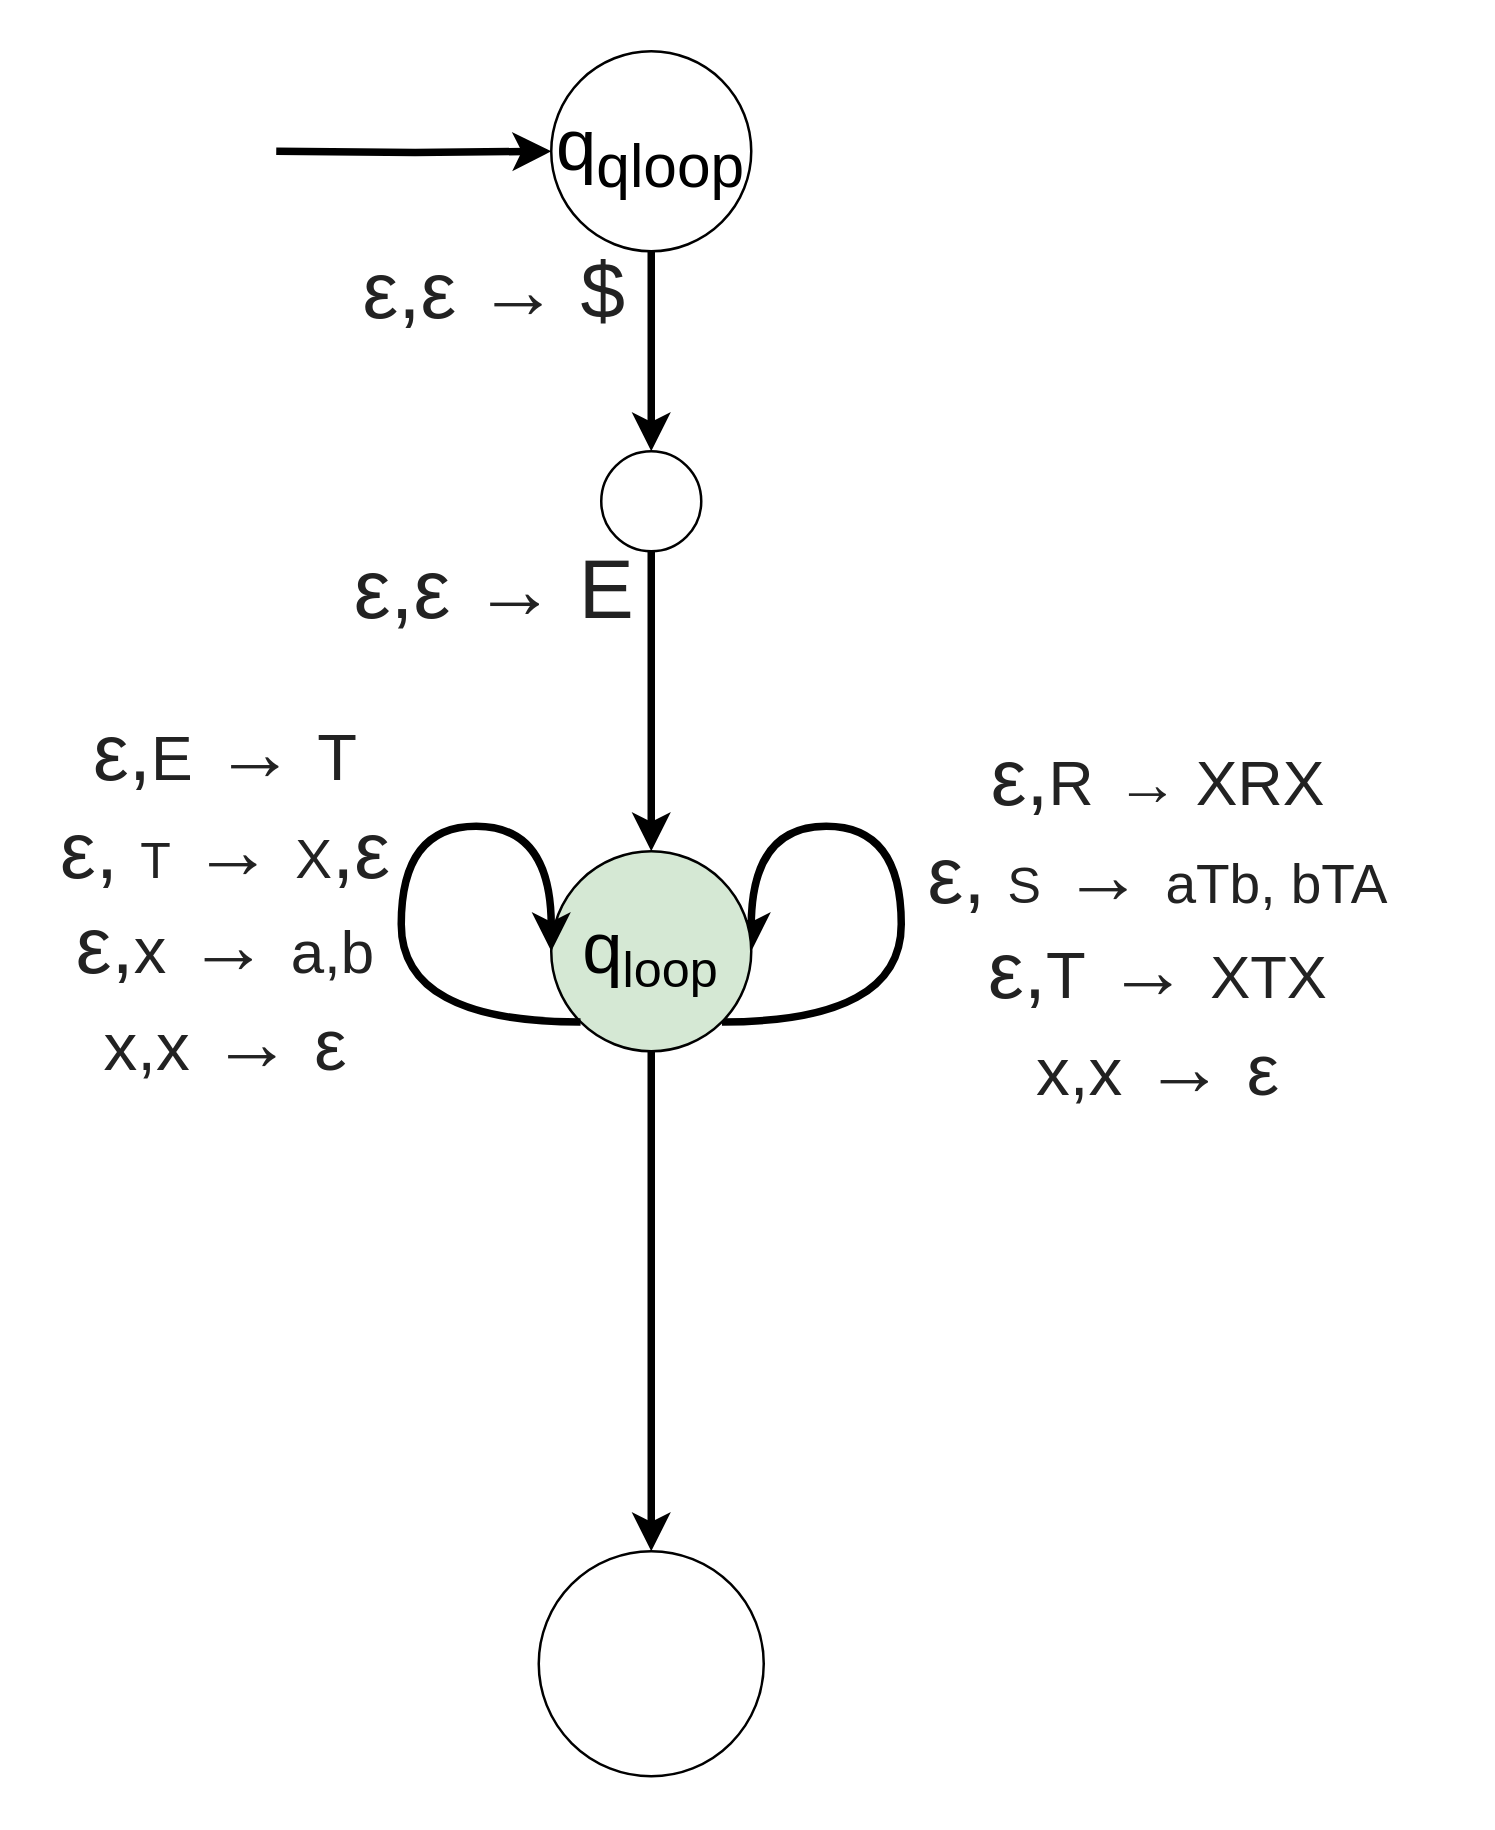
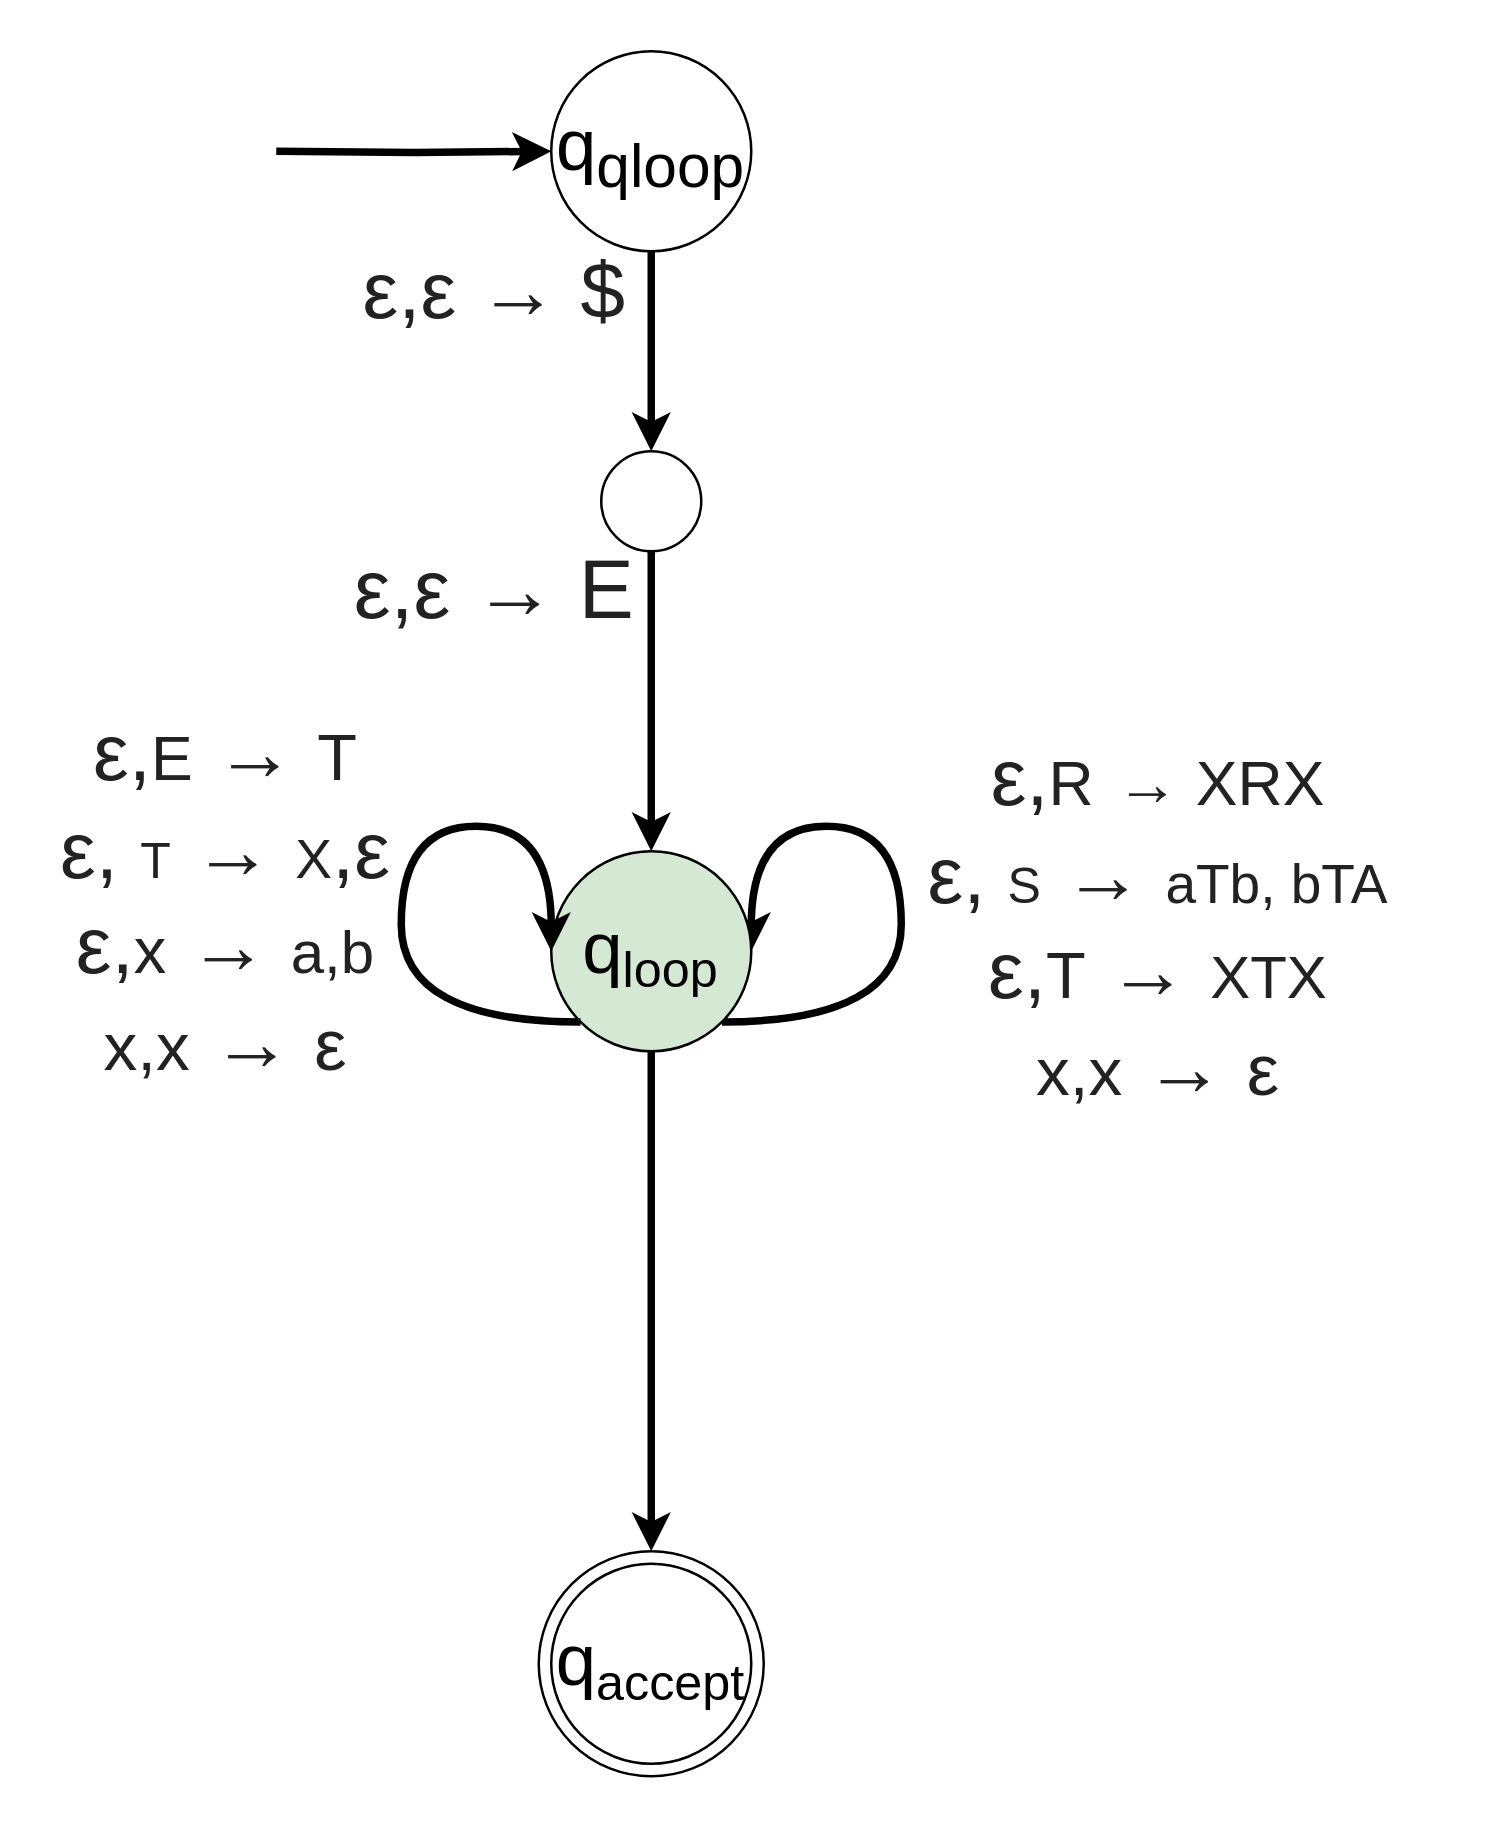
node "qaccept": added
